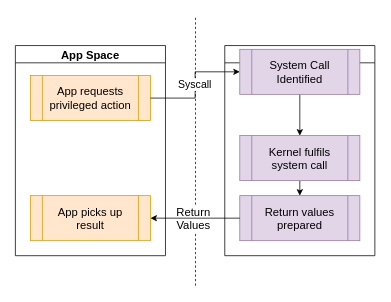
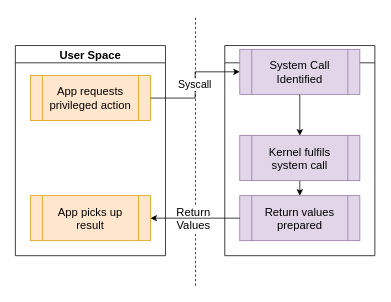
node "App Space": label "App Space" -> "User Space"
